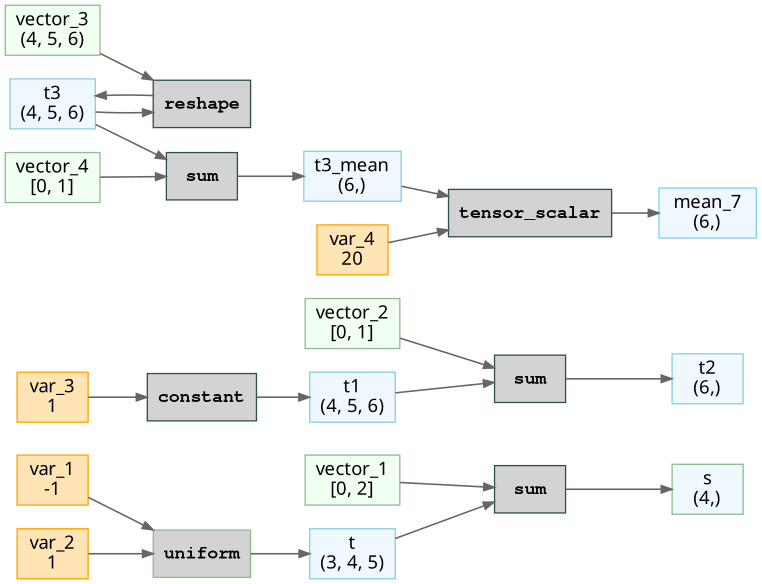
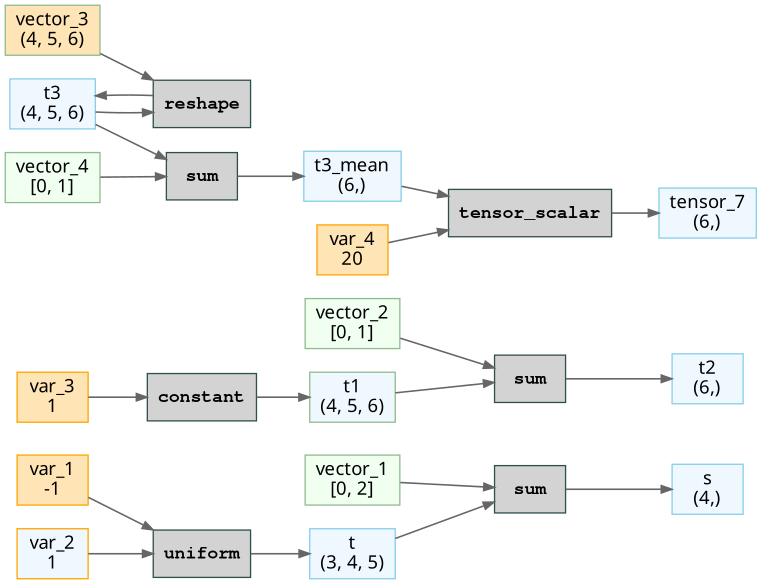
node "vector_3 (4, 5, 6)": fillcolor honeydew -> moccasin
node "mean_7 (6,)": label "mean_7 (6,)" -> "tensor_7 (6,)"
node "t1 (4, 5, 6)": color skyblue -> darkseagreen
node "s (4,)": color darkseagreen -> skyblue
node "var_2 1": fillcolor moccasin -> aliceblue
node "uniform": color darkseagreen -> darkslategray
